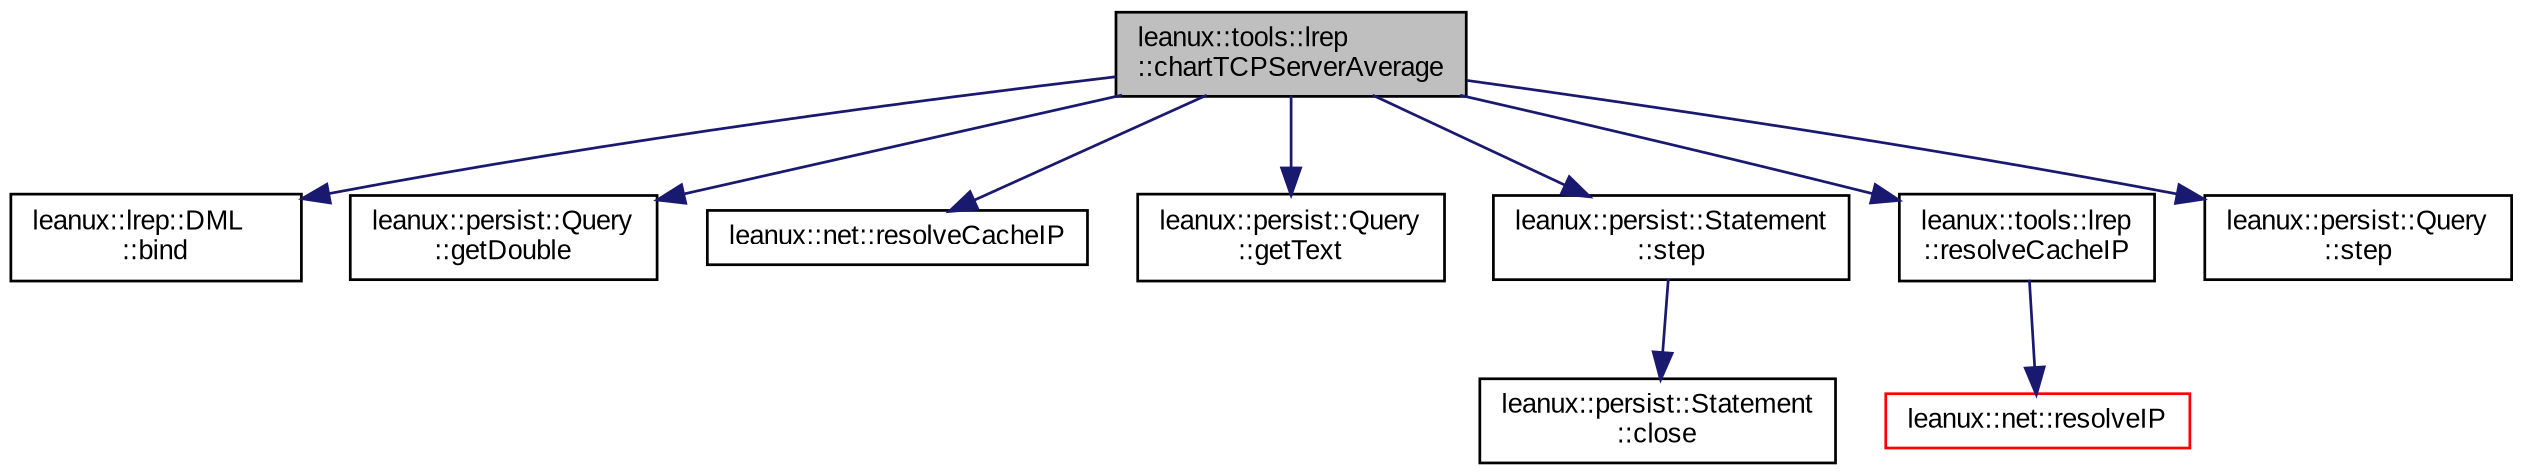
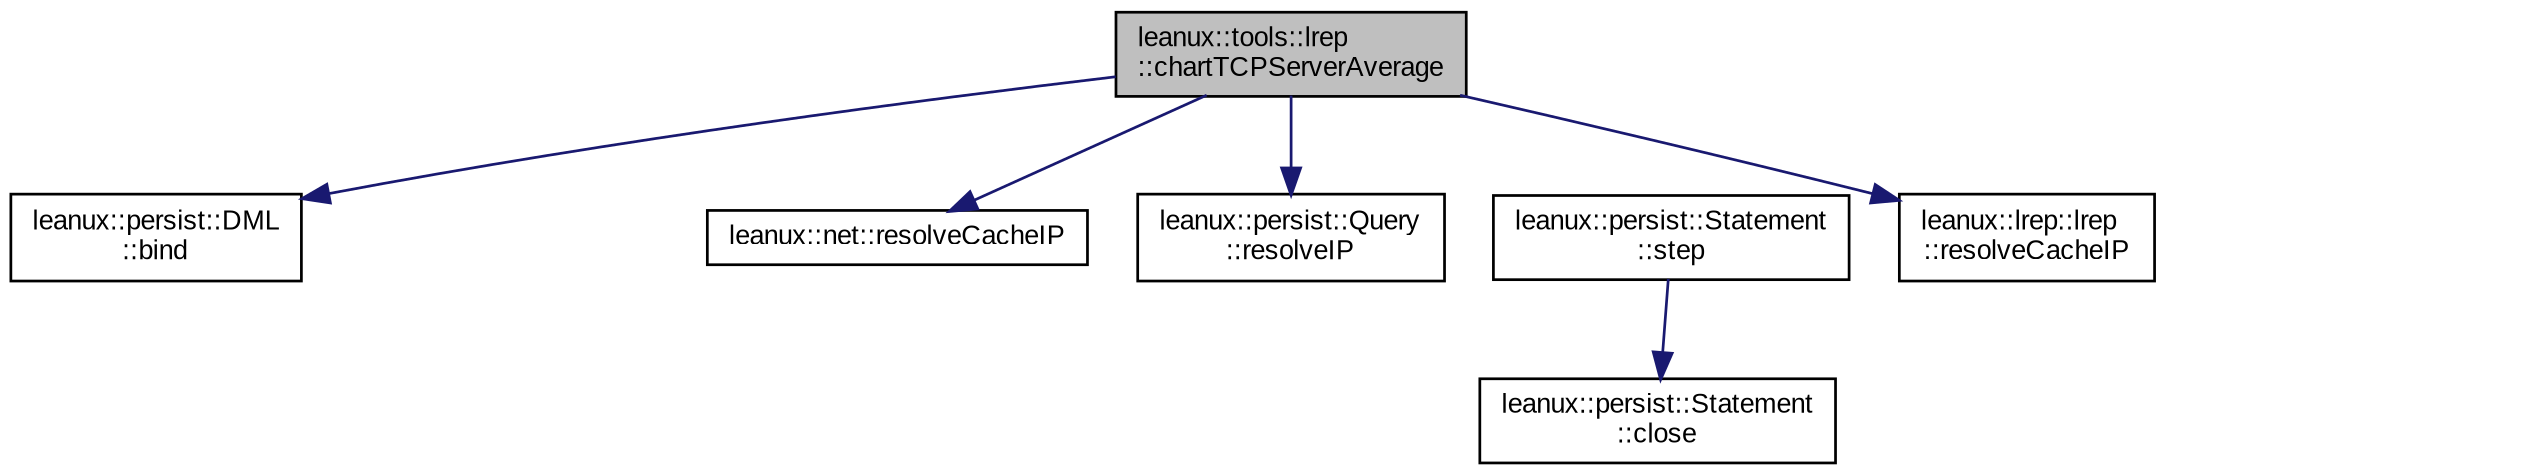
edge "leanux::tools::lrep ::chartTCPServerAverage" -> "leanux::persist::Statement ::step": removed
node "leanux::lrep::DML ::bind": label "leanux::lrep::DML ::bind" -> "leanux::persist::DML ::bind"
node "leanux::persist::Query ::getDouble": removed
node "leanux::persist::Query ::getText": label "leanux::persist::Query ::getText" -> "leanux::persist::Query ::resolveIP"
node "leanux::tools::lrep ::resolveCacheIP": label "leanux::tools::lrep ::resolveCacheIP" -> "leanux::lrep::lrep ::resolveCacheIP"
node "leanux::persist::Query ::step": removed
node "leanux::net::resolveIP": removed
